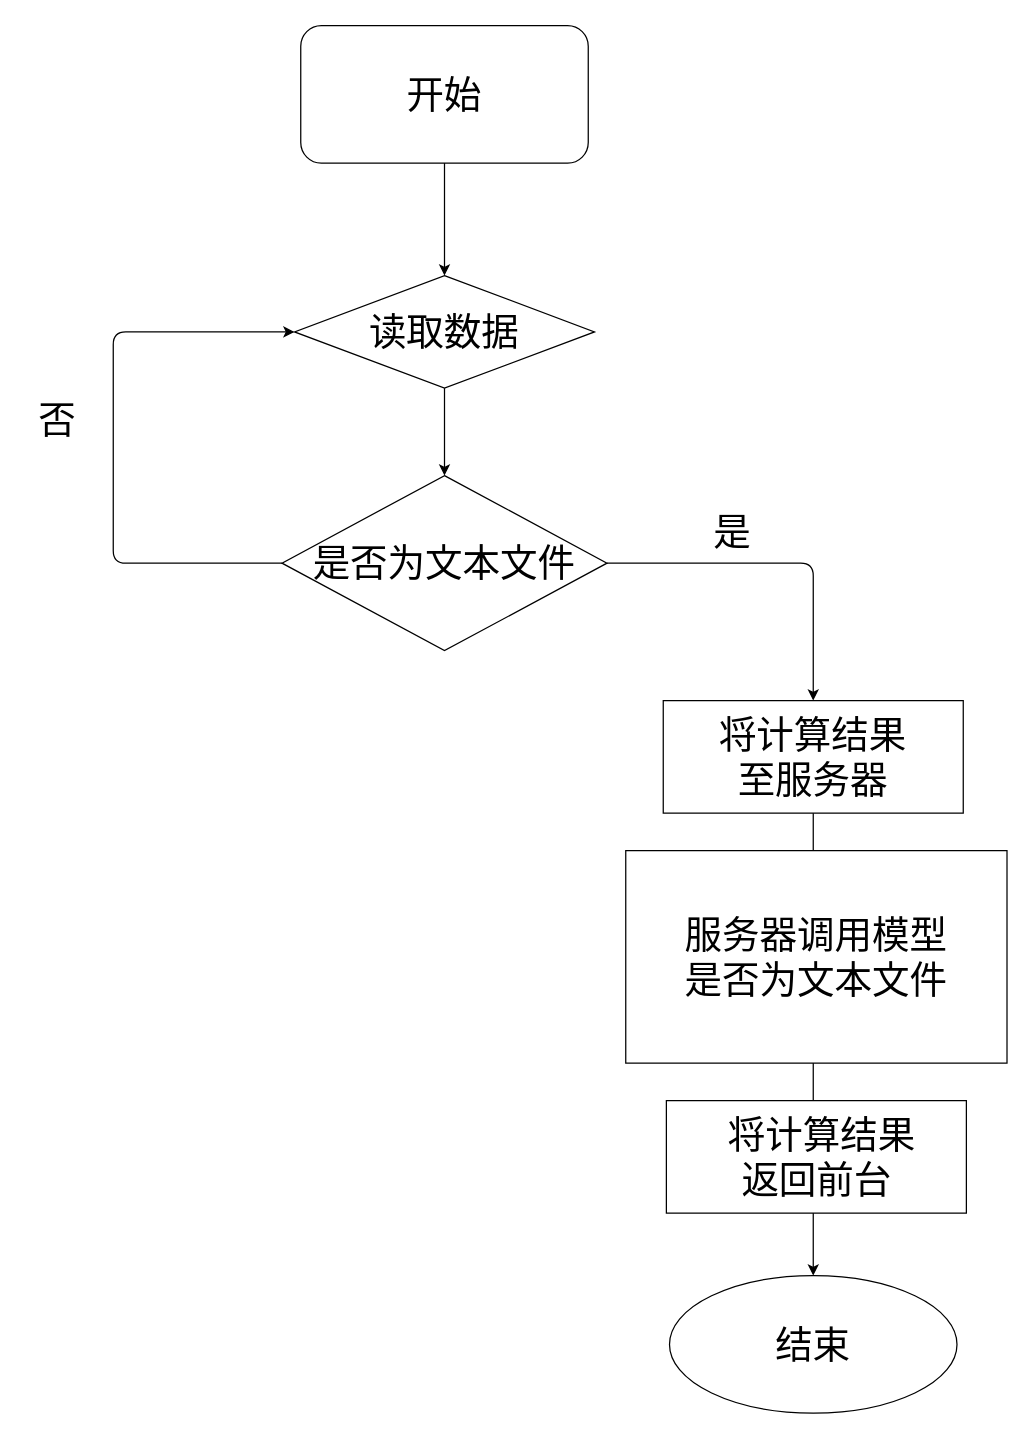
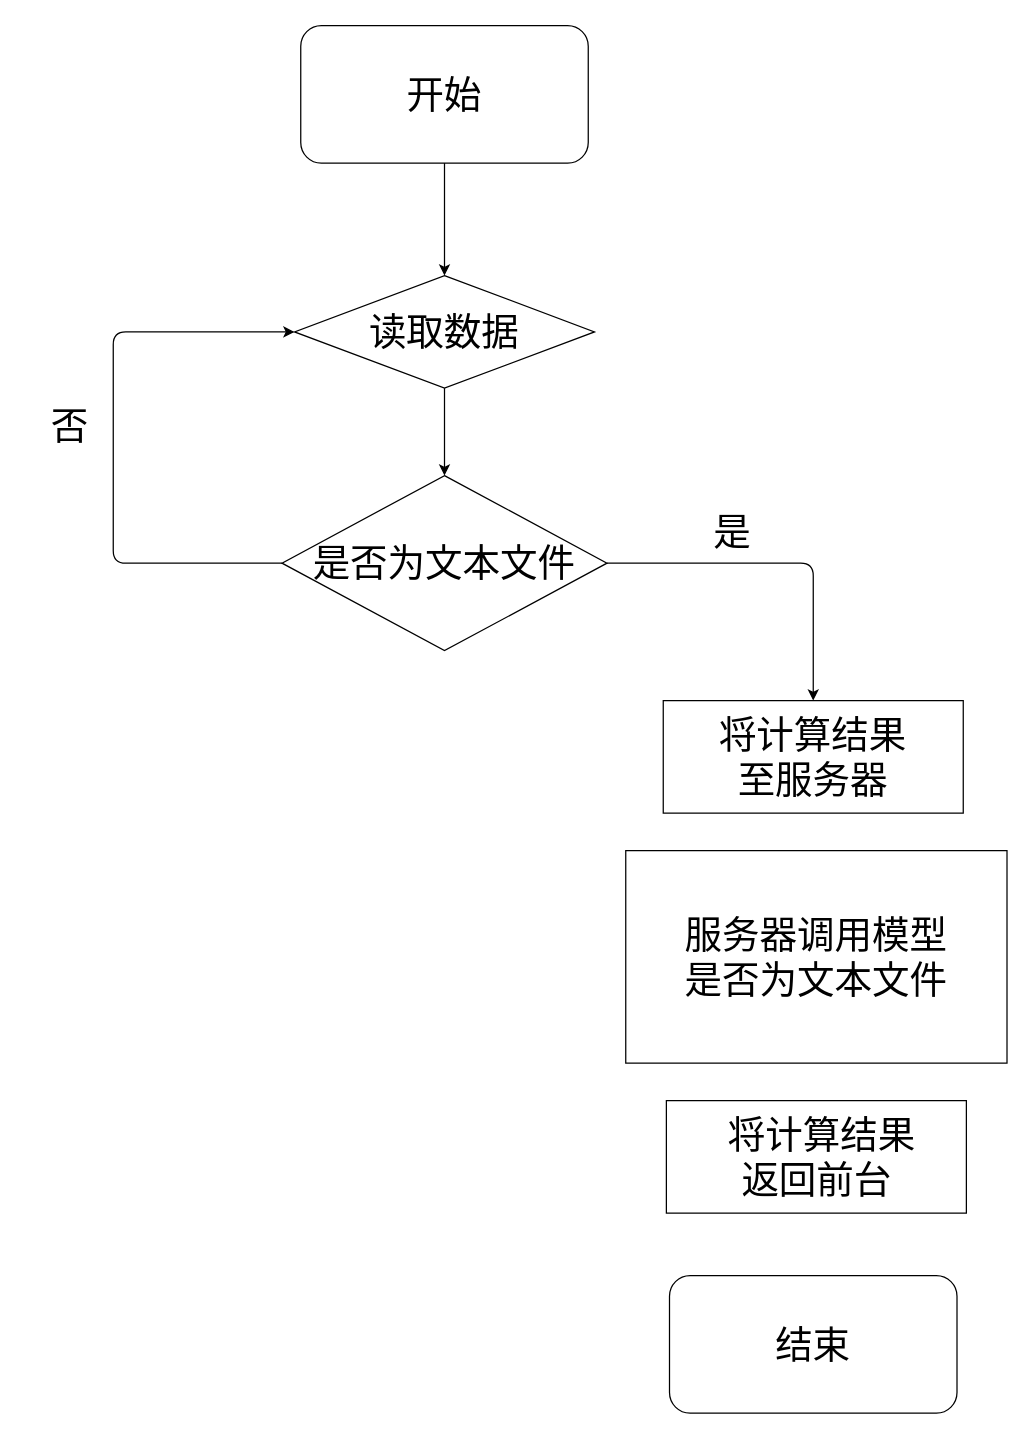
node "否": moved (57, 419) -> (69, 426)
edge "将计算结果 至服务器" -> "结束": removed
node "结束": shape ellipse -> rounded rectangle
